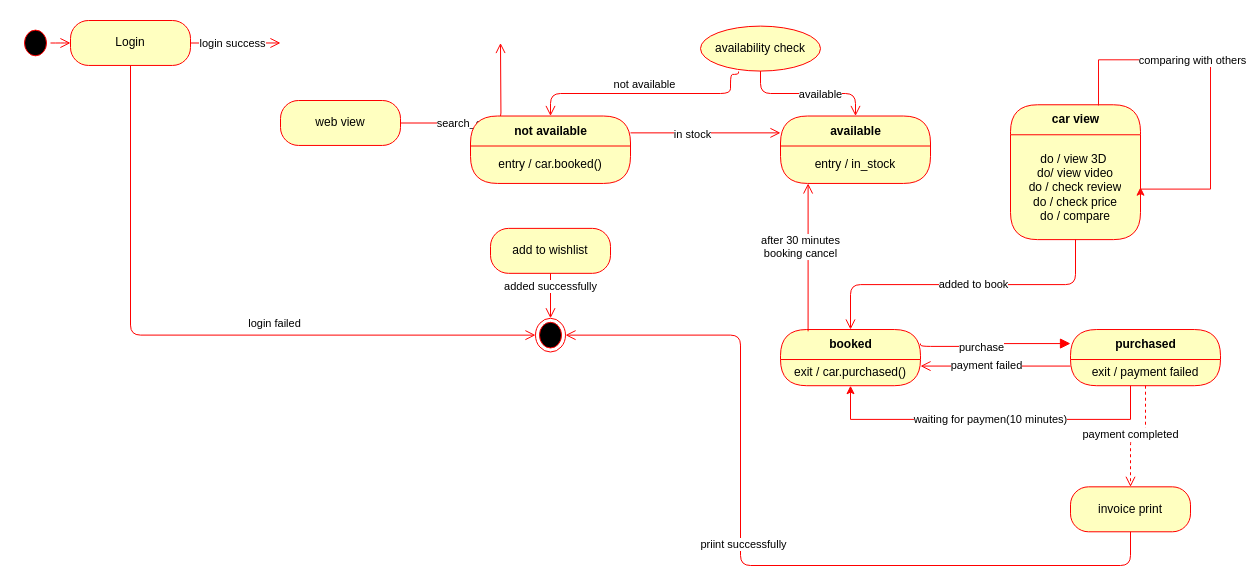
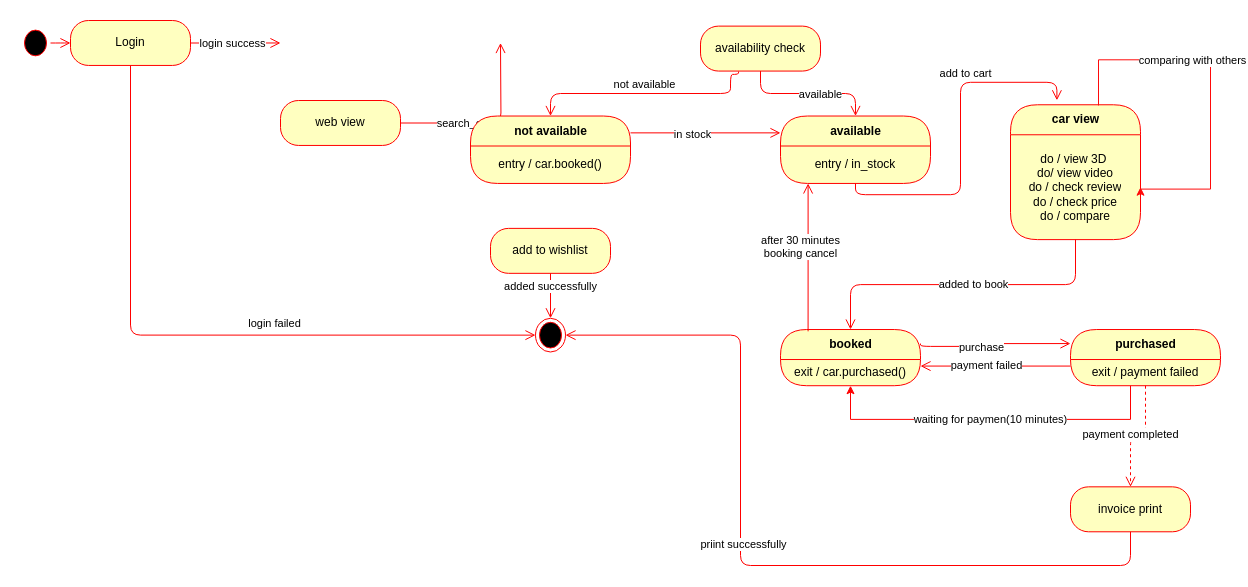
node "availability check": shape ellipse -> rounded rectangle
edge "entry / in_stock" -> "car view": added, label "add to cart"
edge "booked" -> "purchased": arrowhead block -> open
